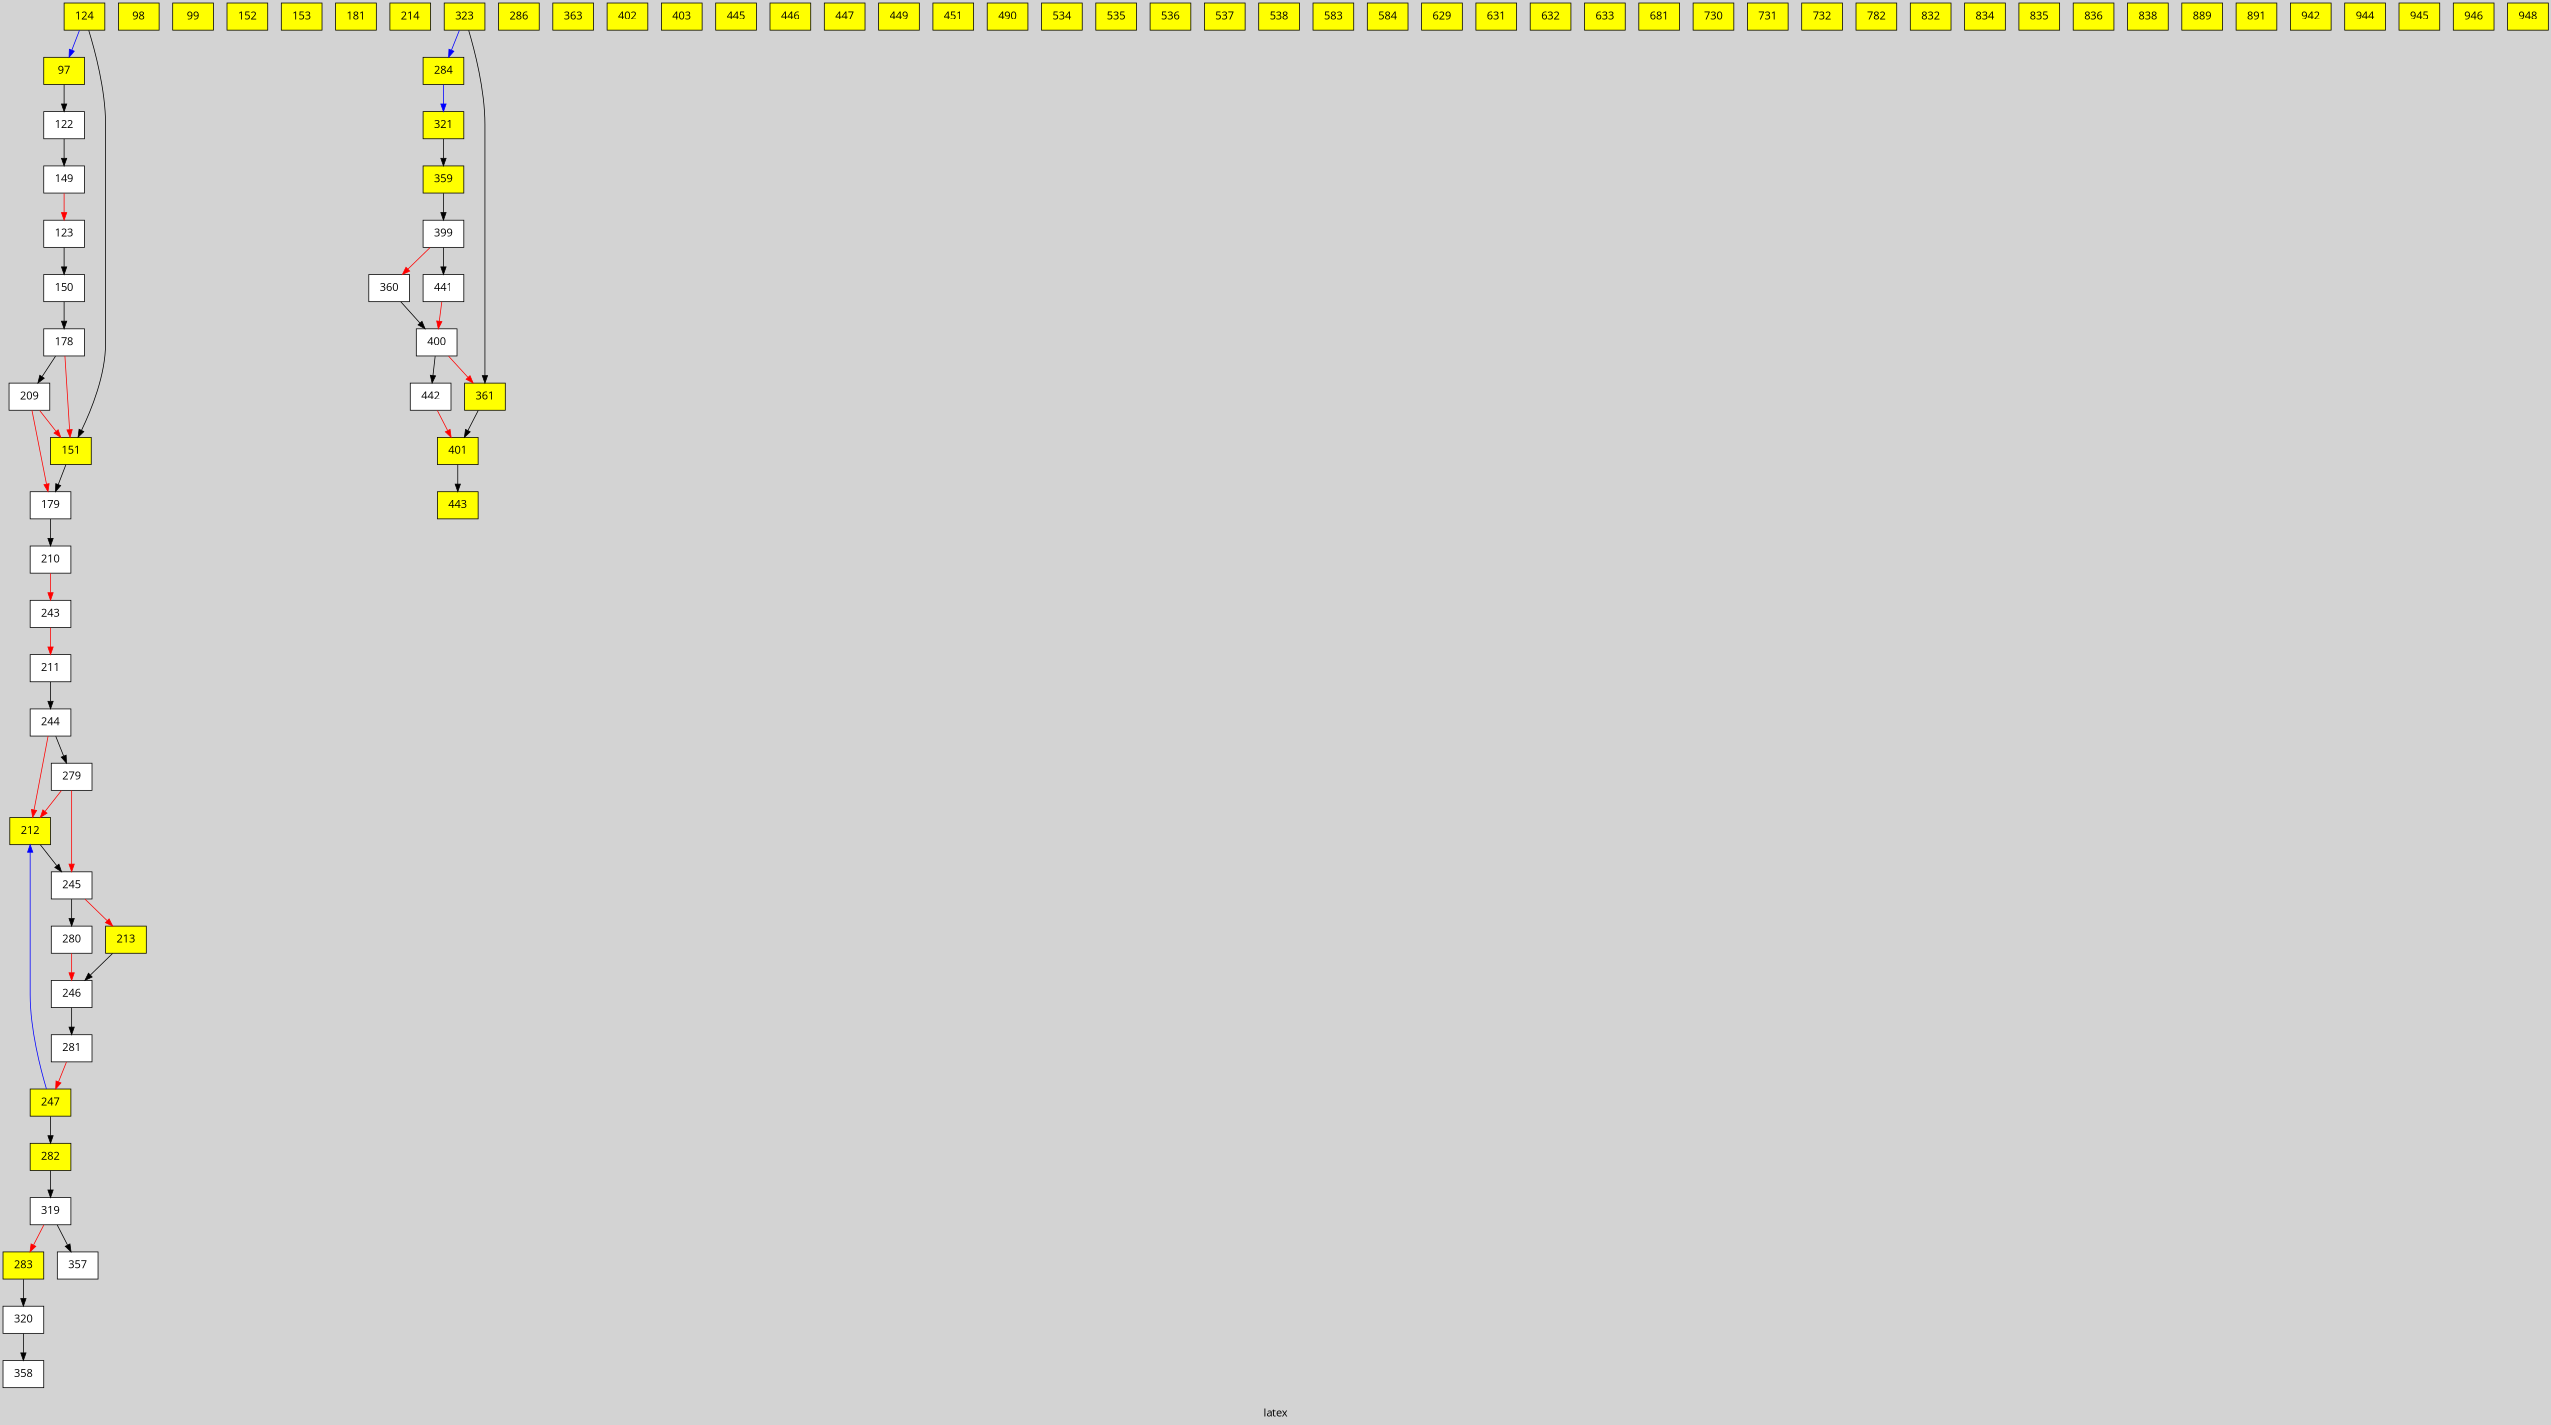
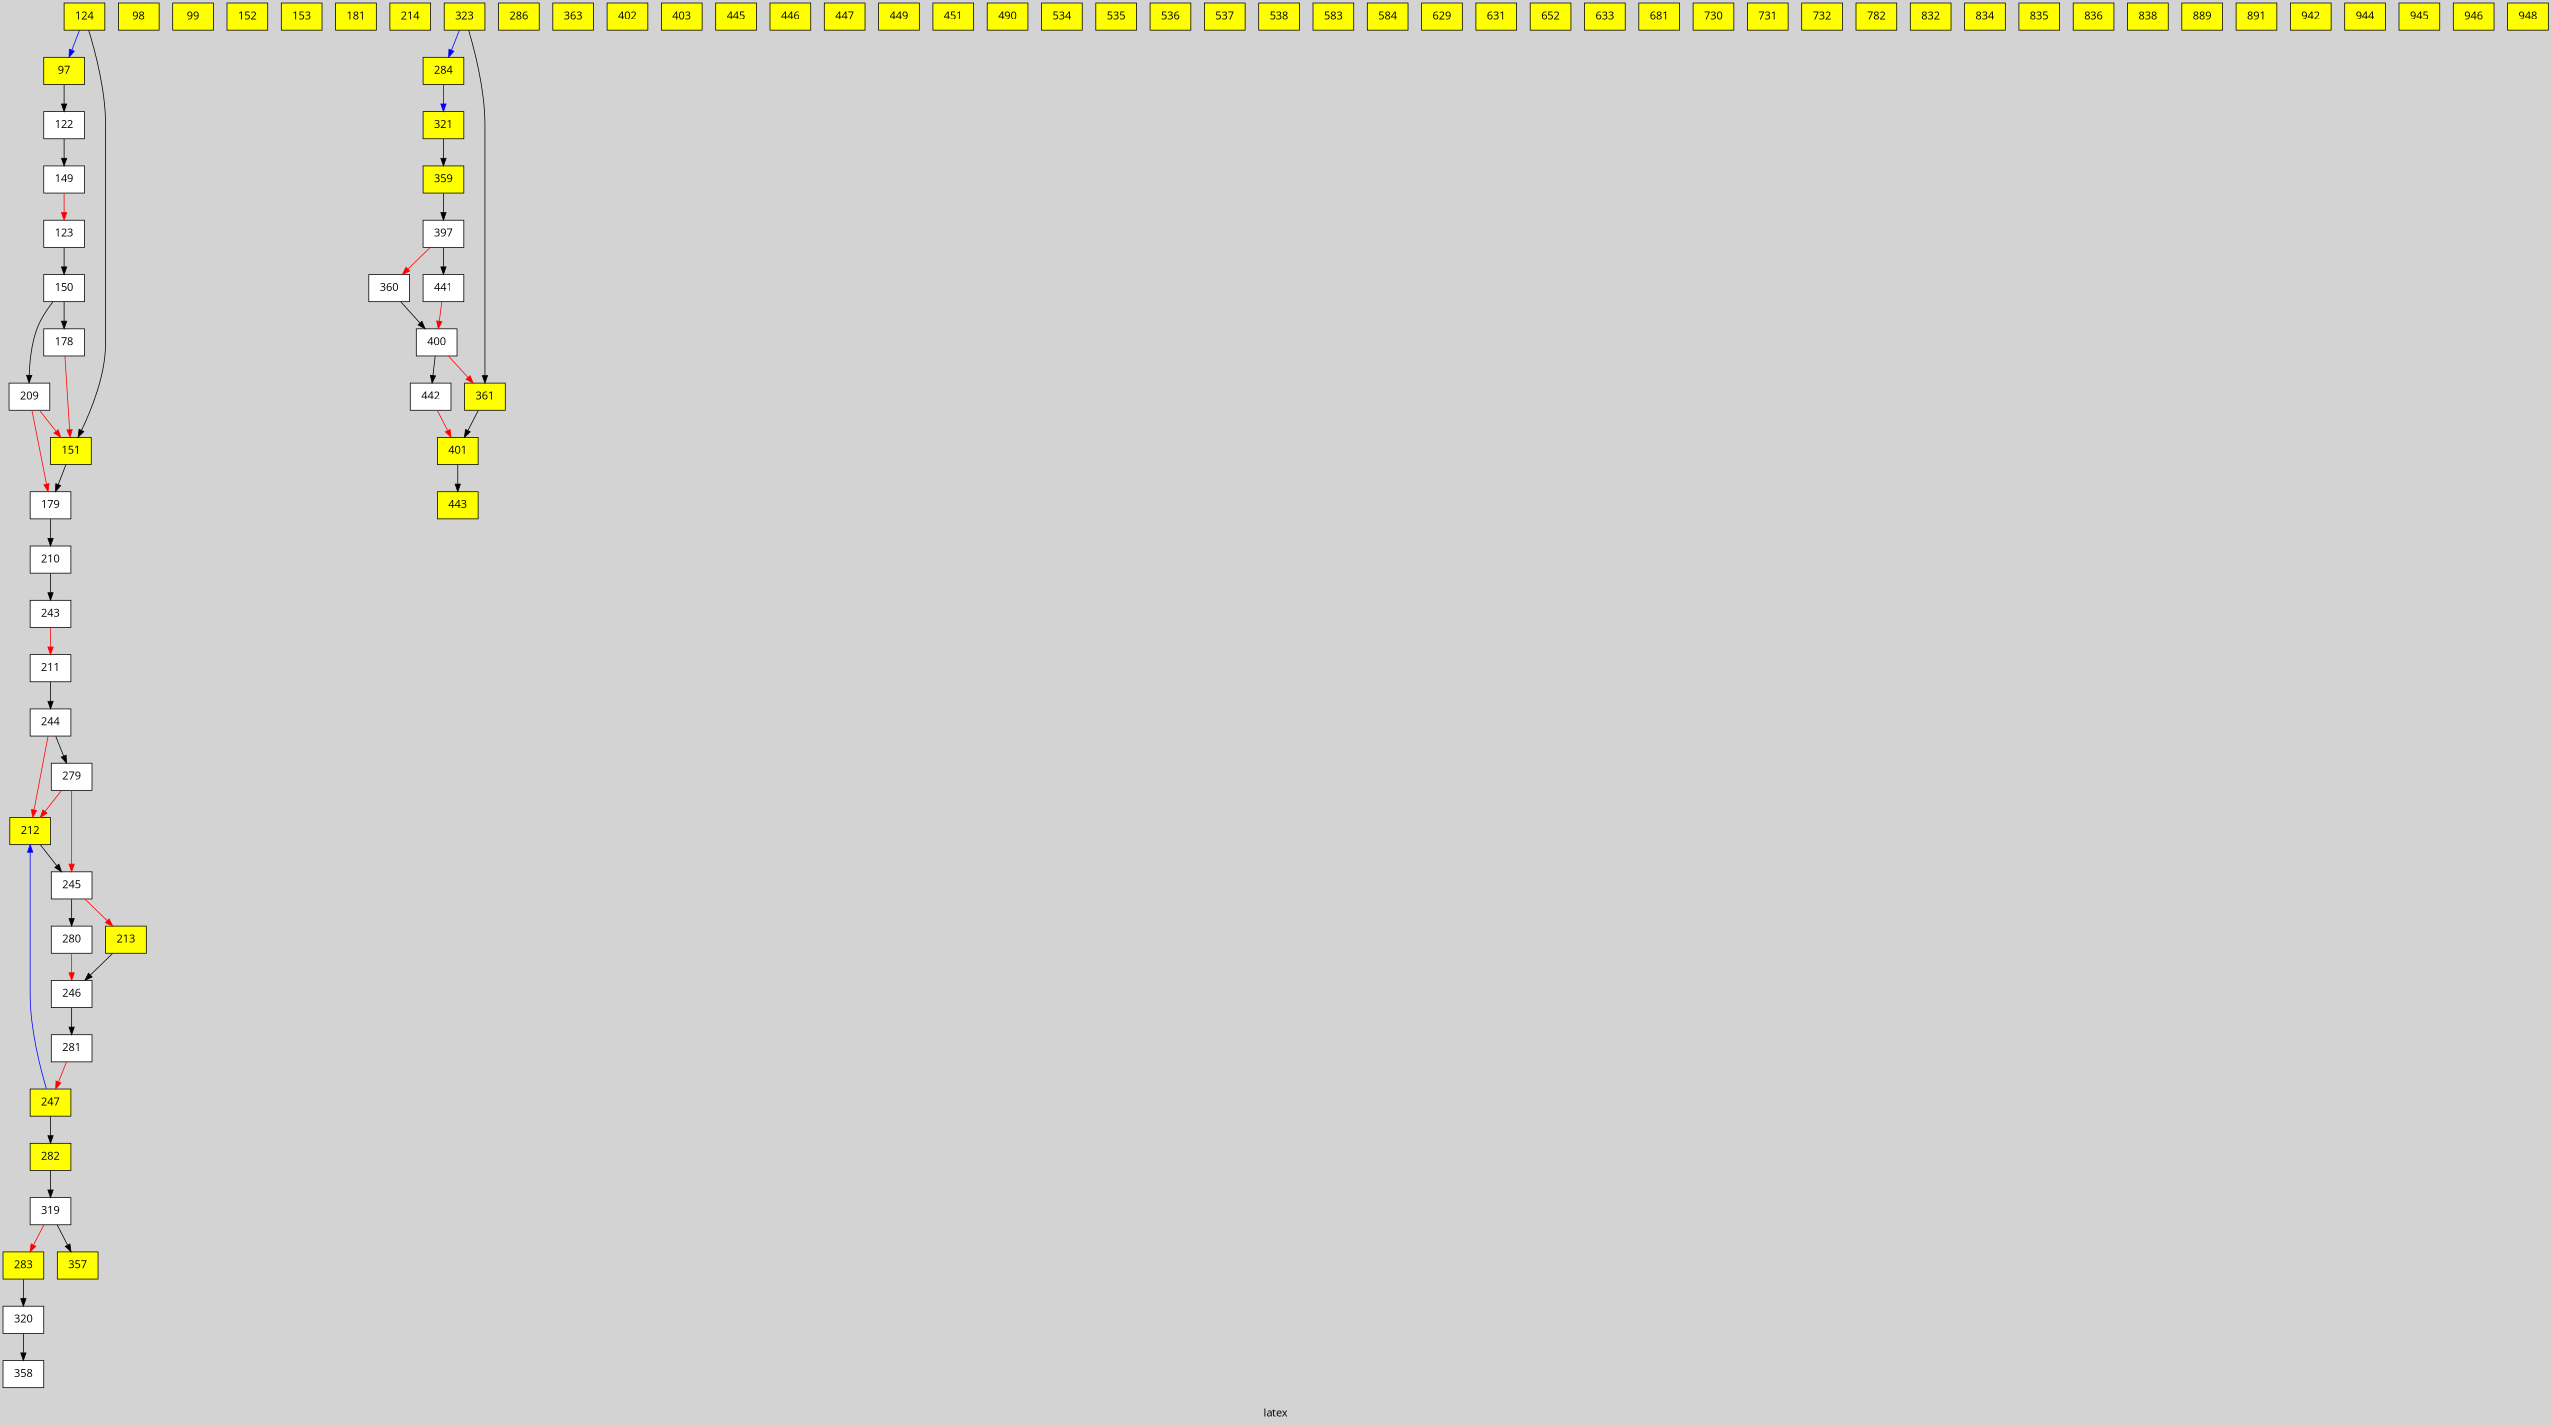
node "632": label "632" -> "652"
node "399": label "399" -> "397"
edge "178" -> "209": now "150" -> "209"
edge "210" -> "243": color red -> black
node "357": fillcolor white -> yellow
